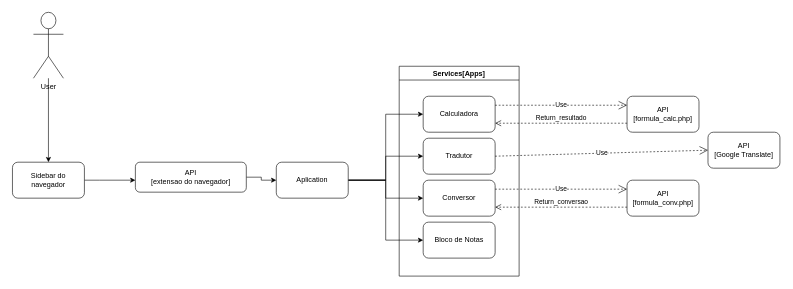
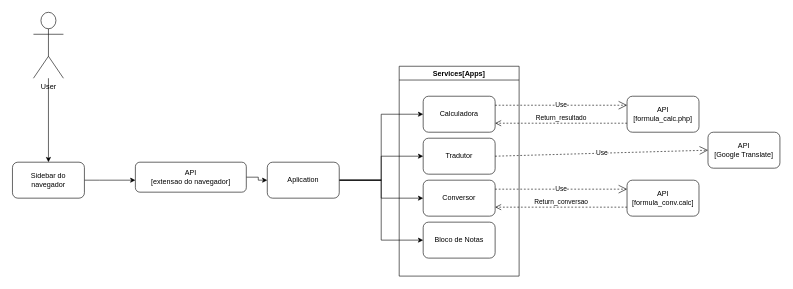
node "Aplication": moved (312, 180) -> (303, 180)
node "API [formula_conv.php]": label "API [formula_conv.php]" -> "API [formula_conv.calc]"
